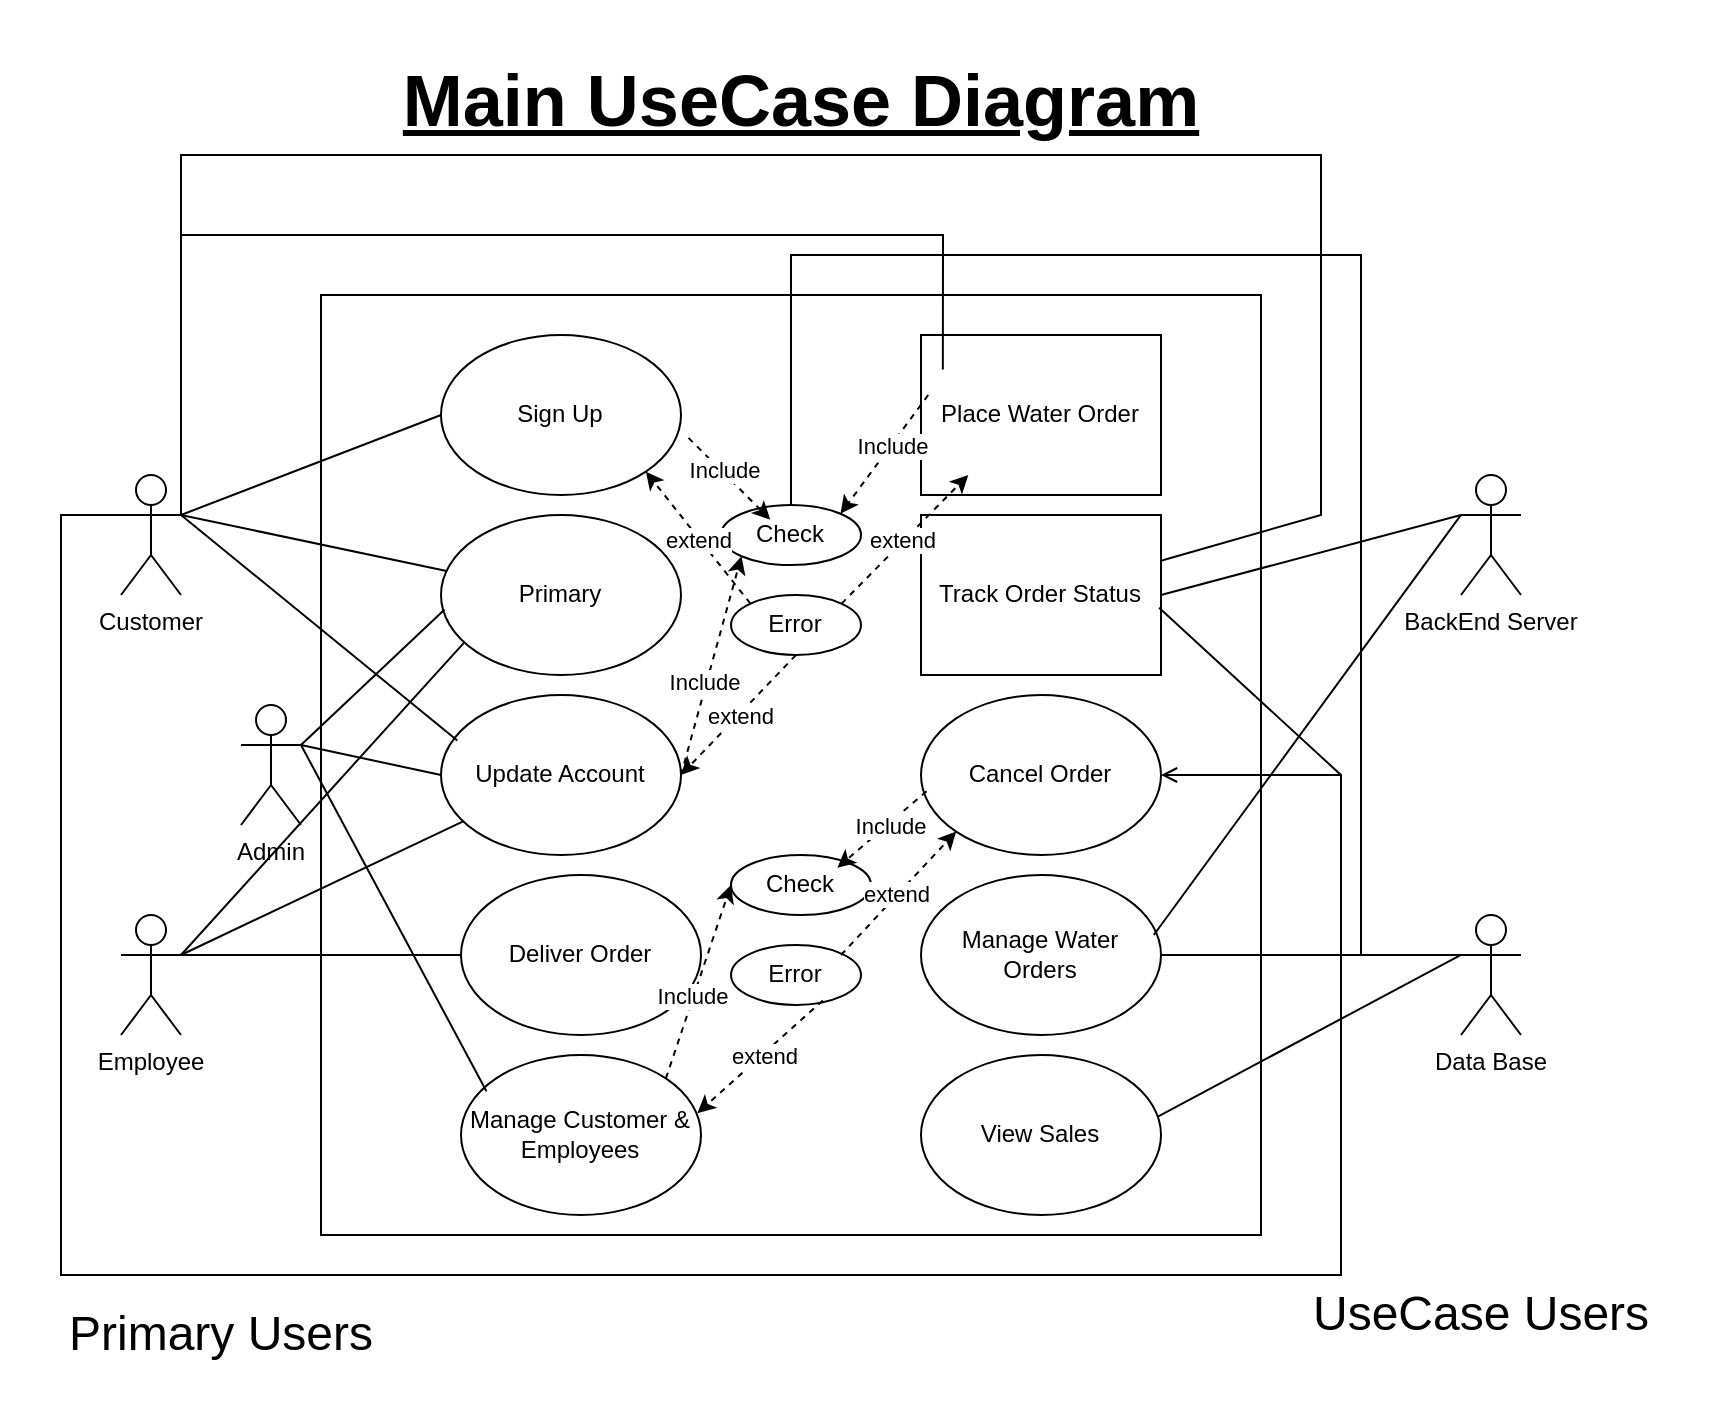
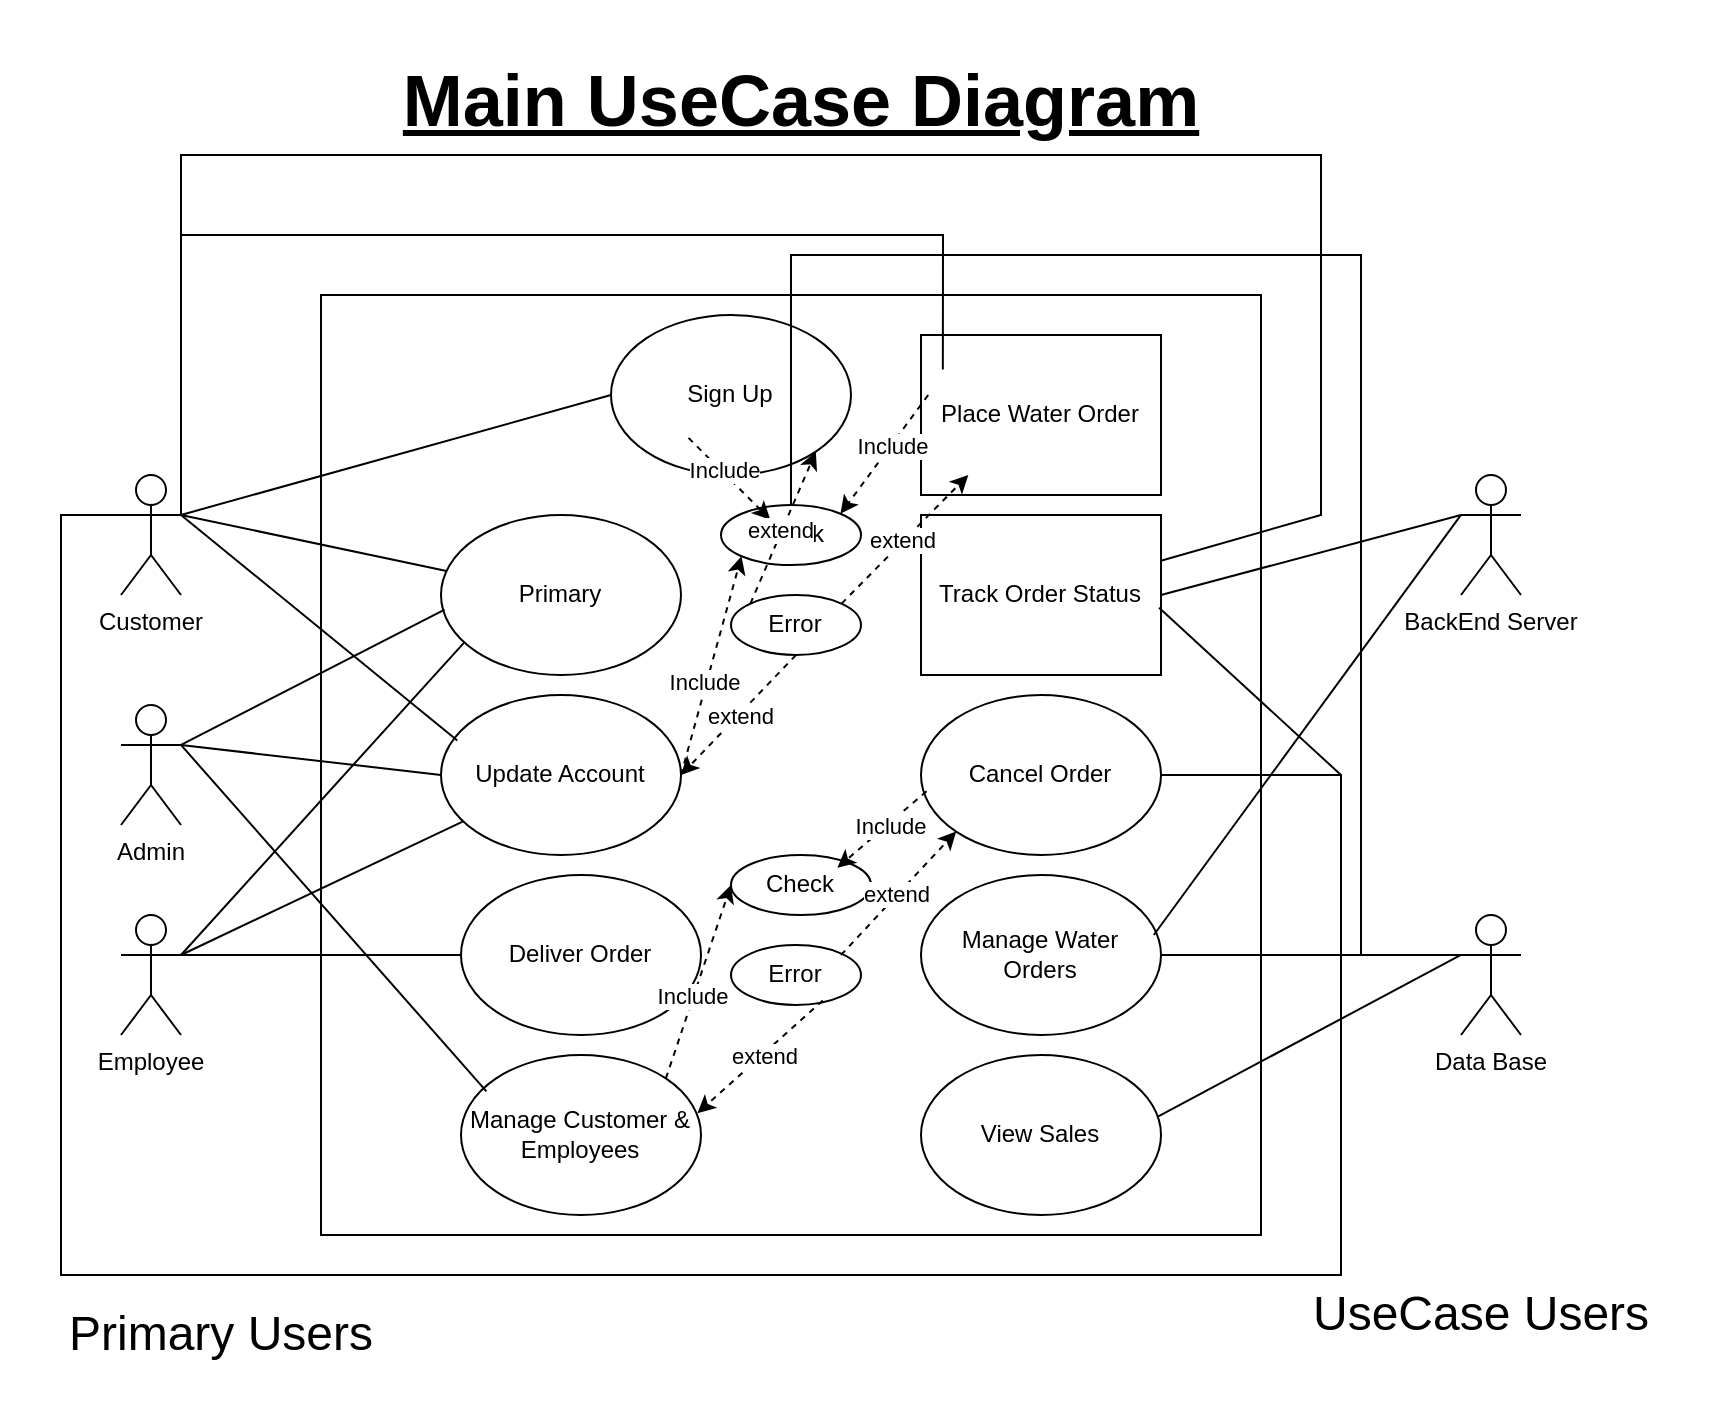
node "Sign Up": moved (561, 415) -> (731, 395)
node "Admin": moved (271, 765) -> (151, 765)
edge "Customer" -> "Cancel Order": arrowhead open -> none
